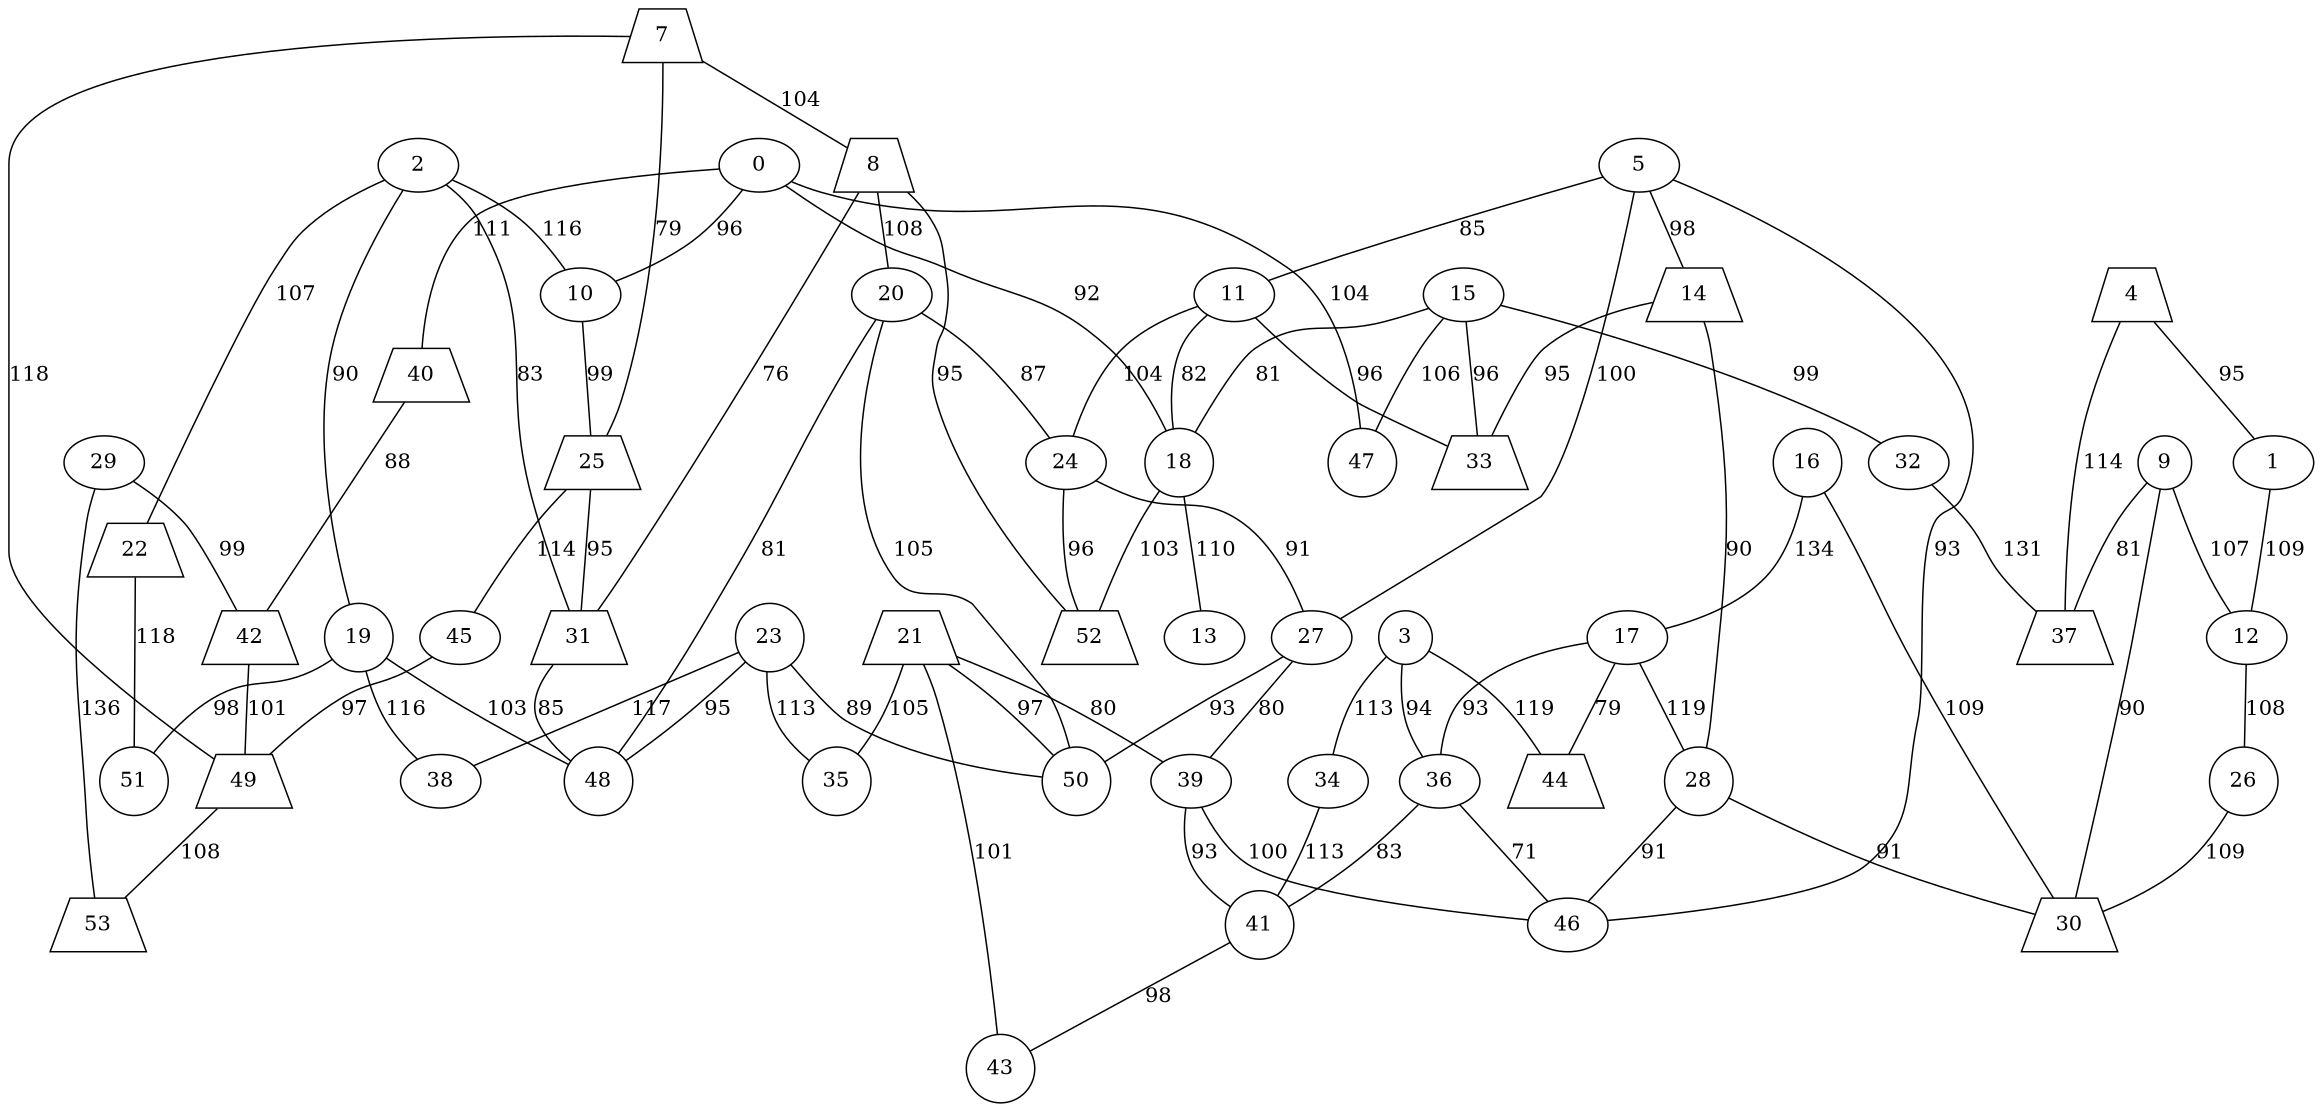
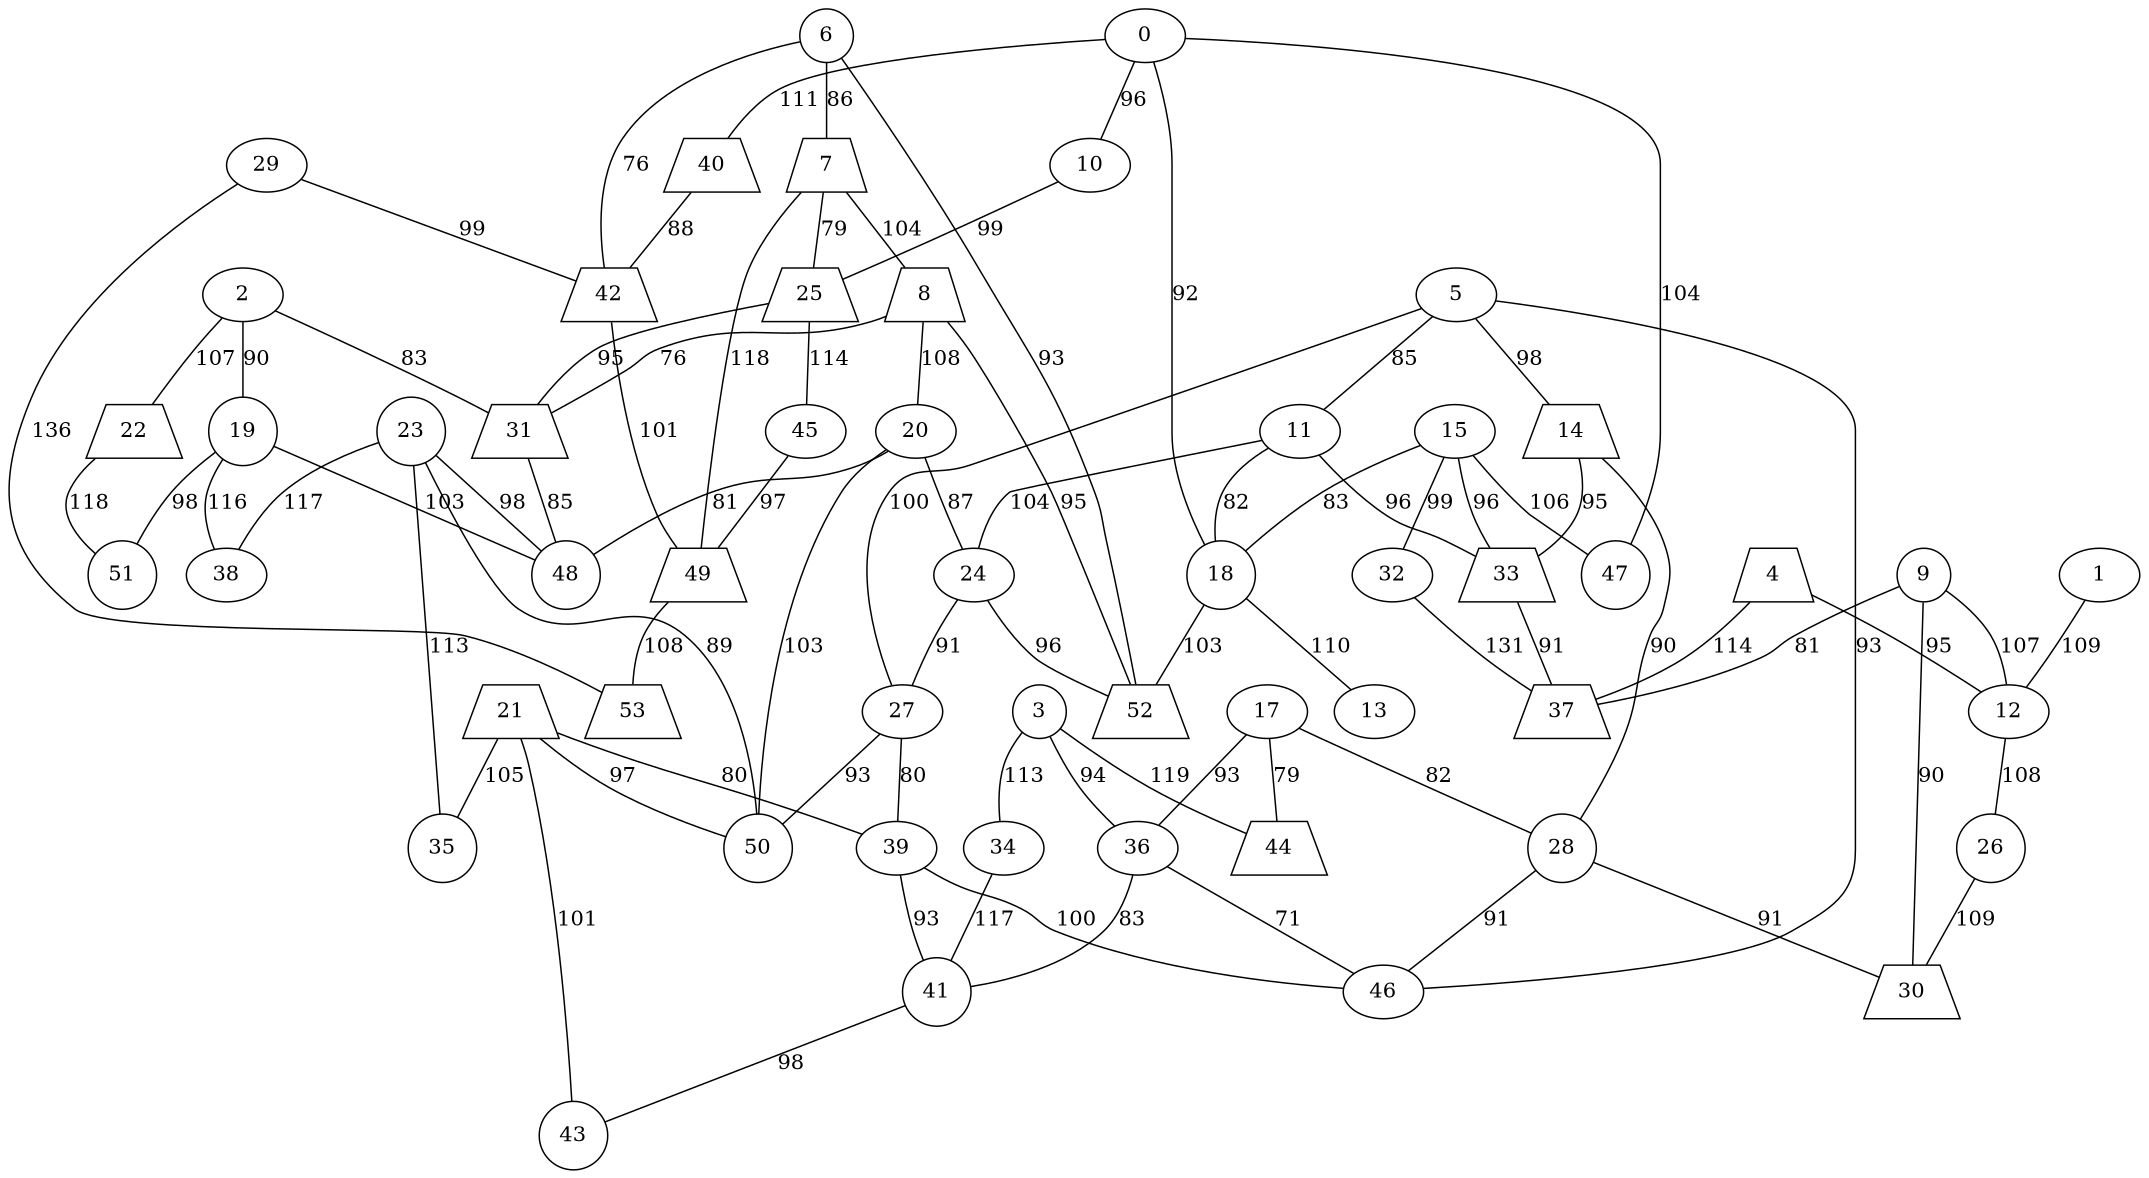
node "6": added
edge "2" -- "10": removed, label "116"
edge "15" -- "18": label "81" -> "83"
edge "4" -- "1": now "4" -- "12"
node "16": removed
edge "20" -- "50": label "105" -> "103"
edge "33" -- "37": added, label "91"
edge "23" -- "48": label "95" -> "98"
edge "17" -- "28": label "119" -> "82"
edge "34" -- "41": label "113" -> "117"
